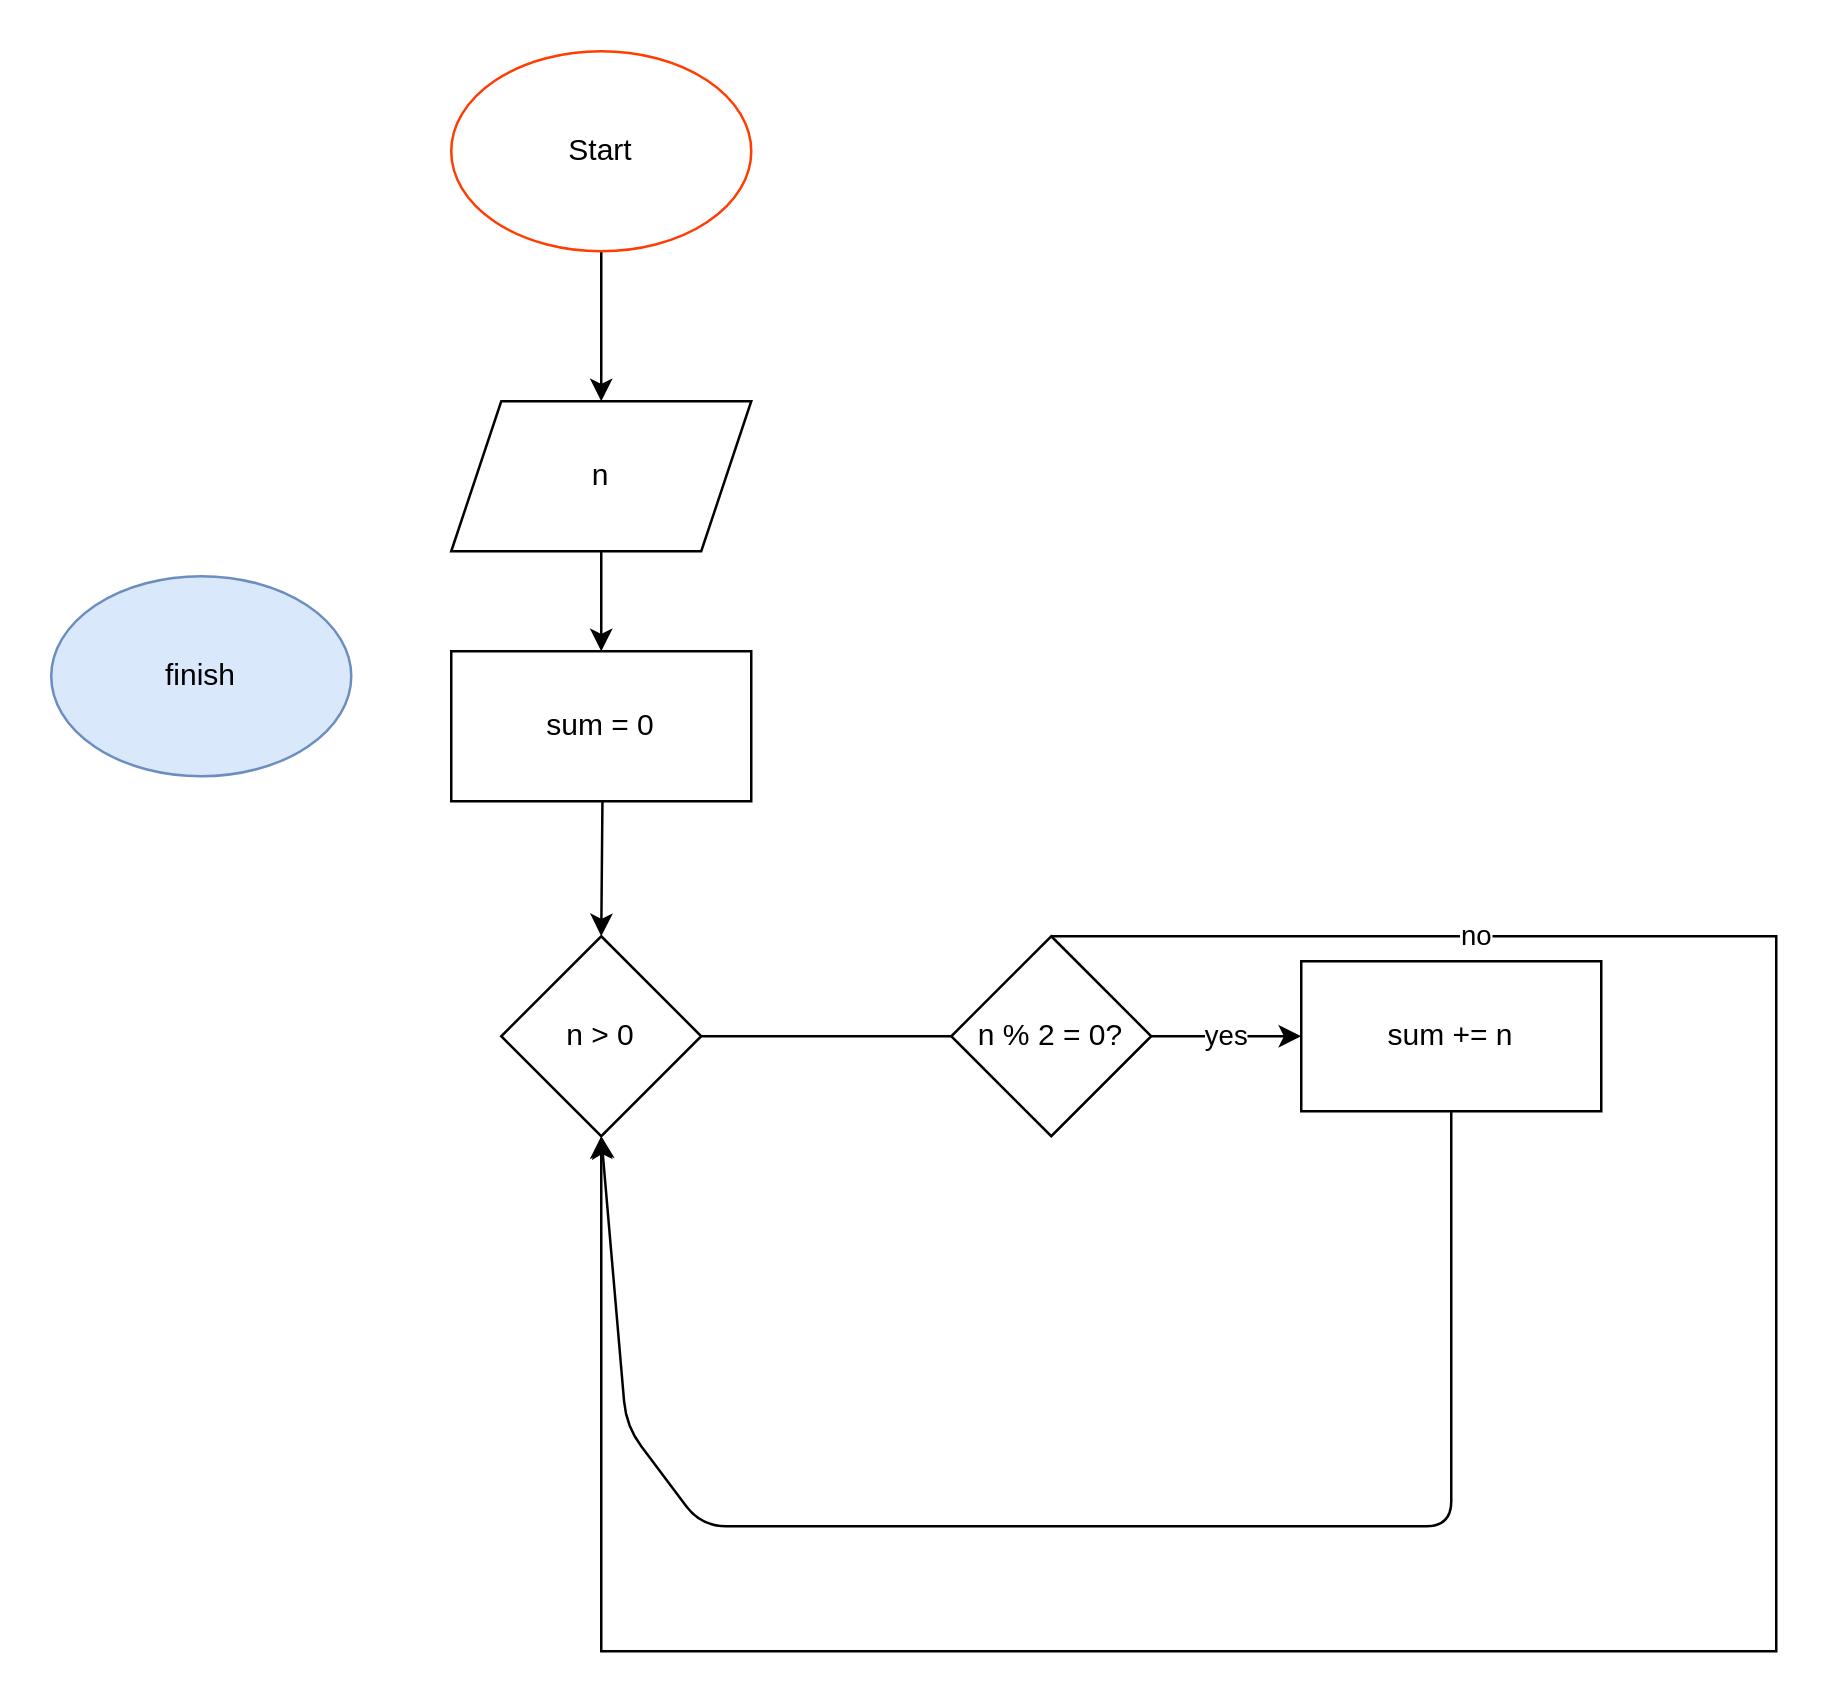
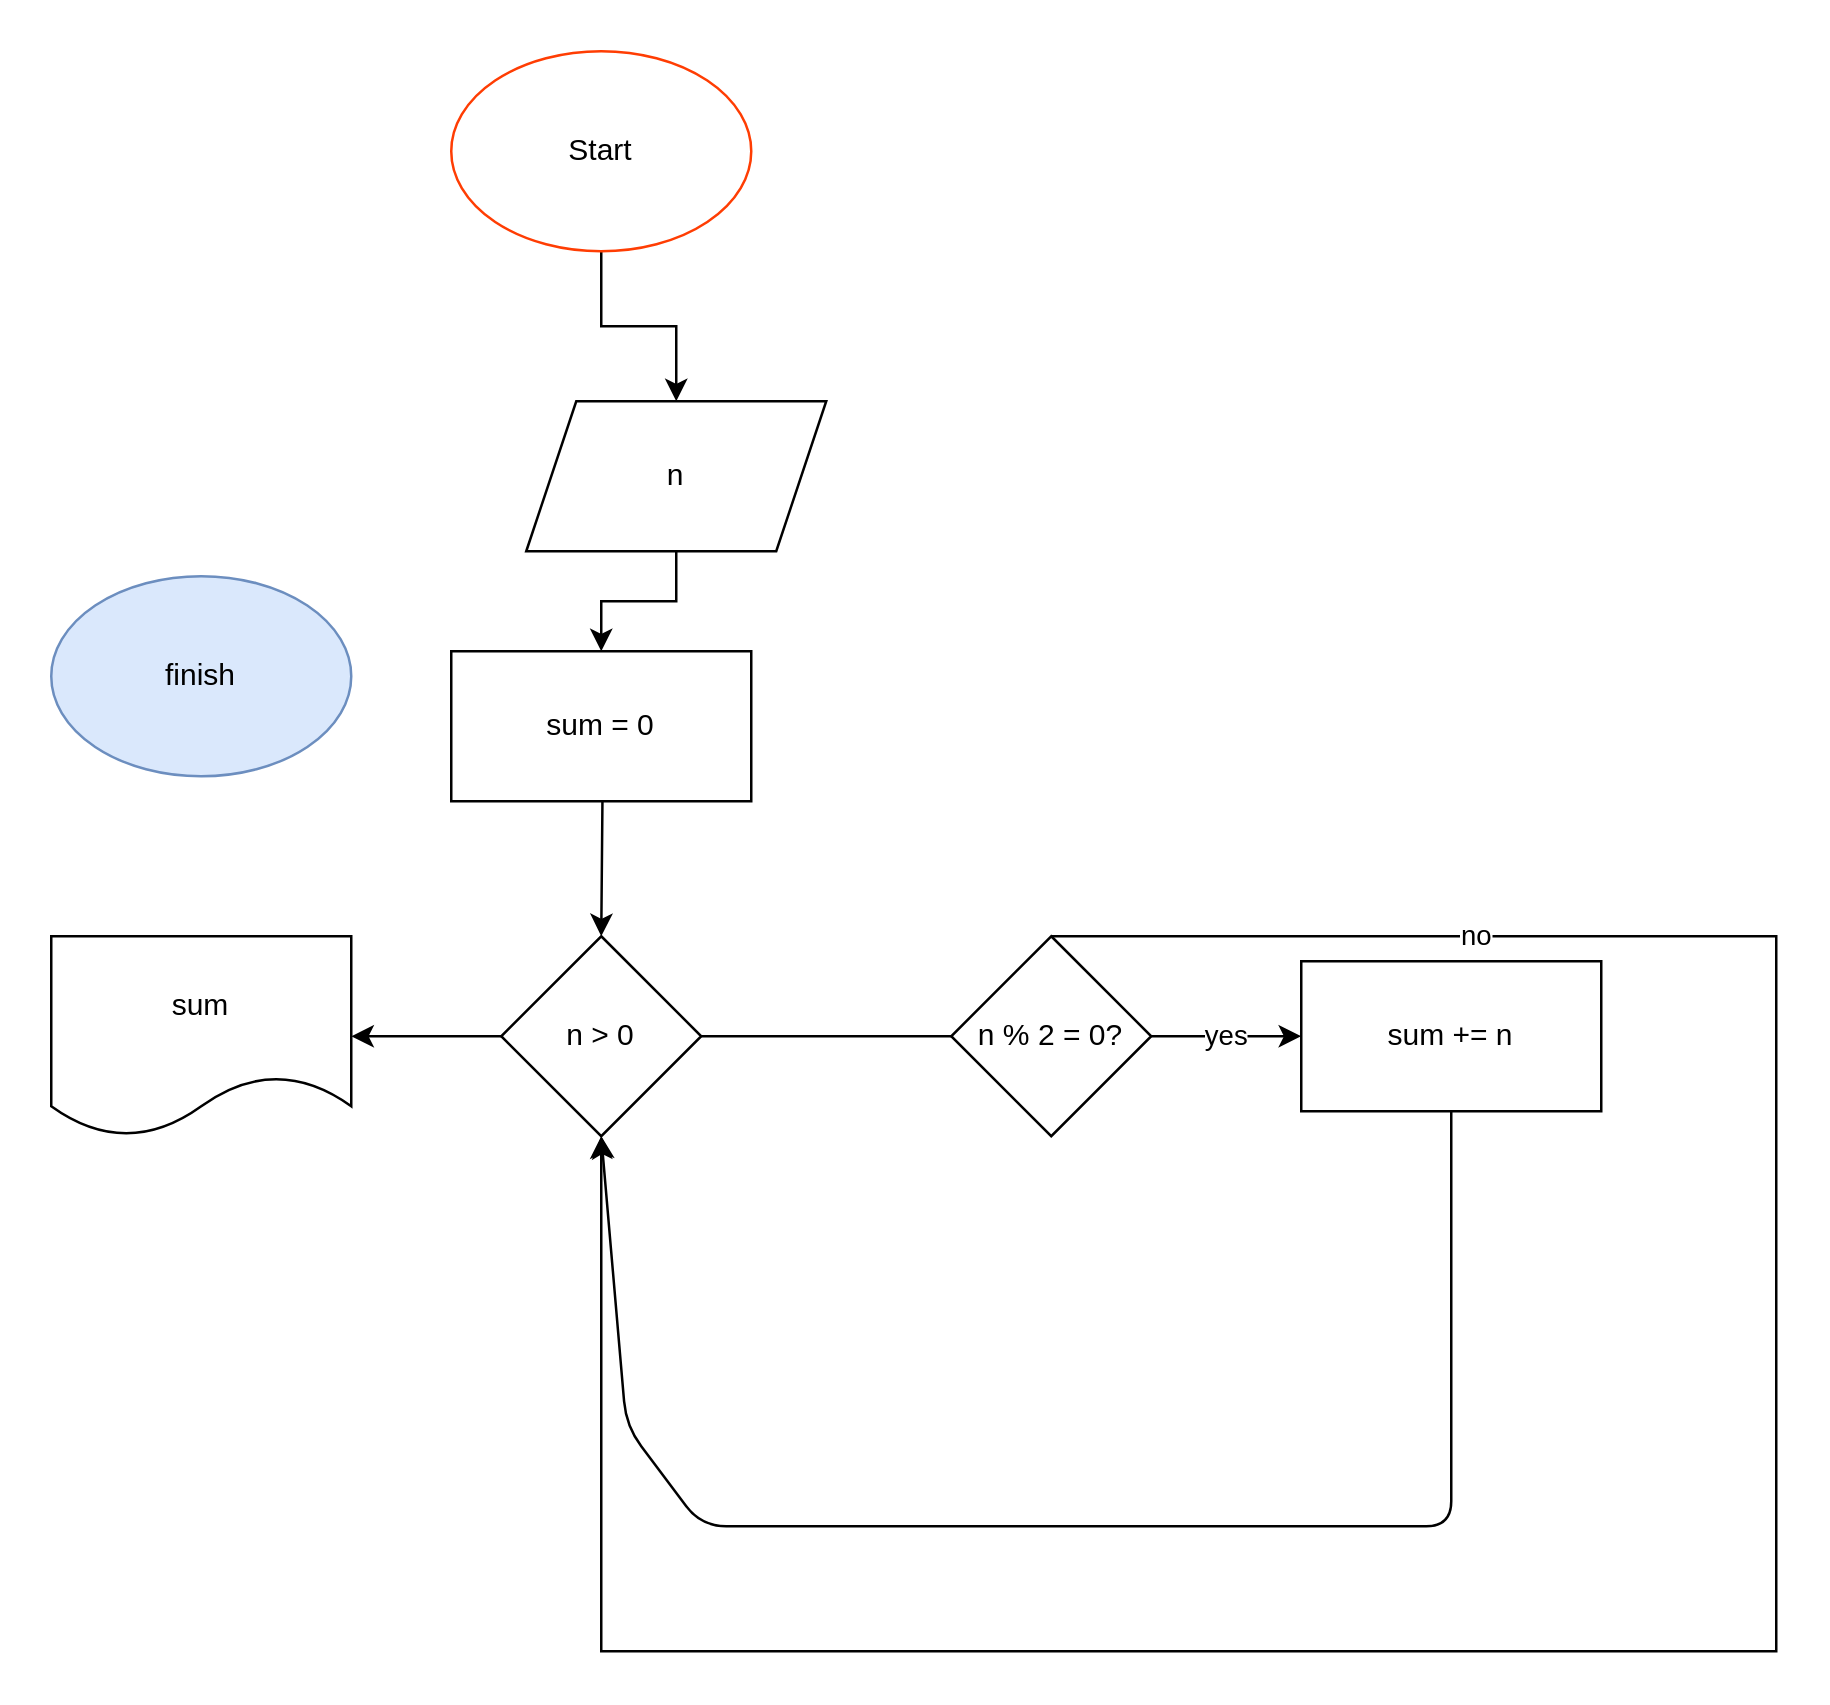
node "n": moved (601, 476) -> (676, 476)
node "sum": added
edge "n > 0" -> "sum": added
